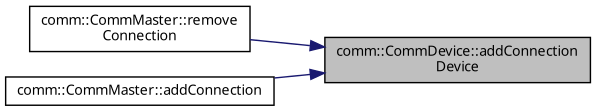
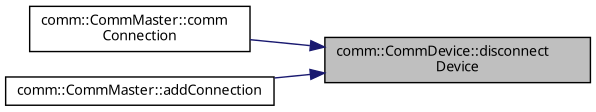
node "comm::CommMaster::remove Connection": label "comm::CommMaster::remove Connection" -> "comm::CommMaster::comm Connection"
node "comm::CommDevice::addConnection Device": label "comm::CommDevice::addConnection Device" -> "comm::CommDevice::disconnect Device"
